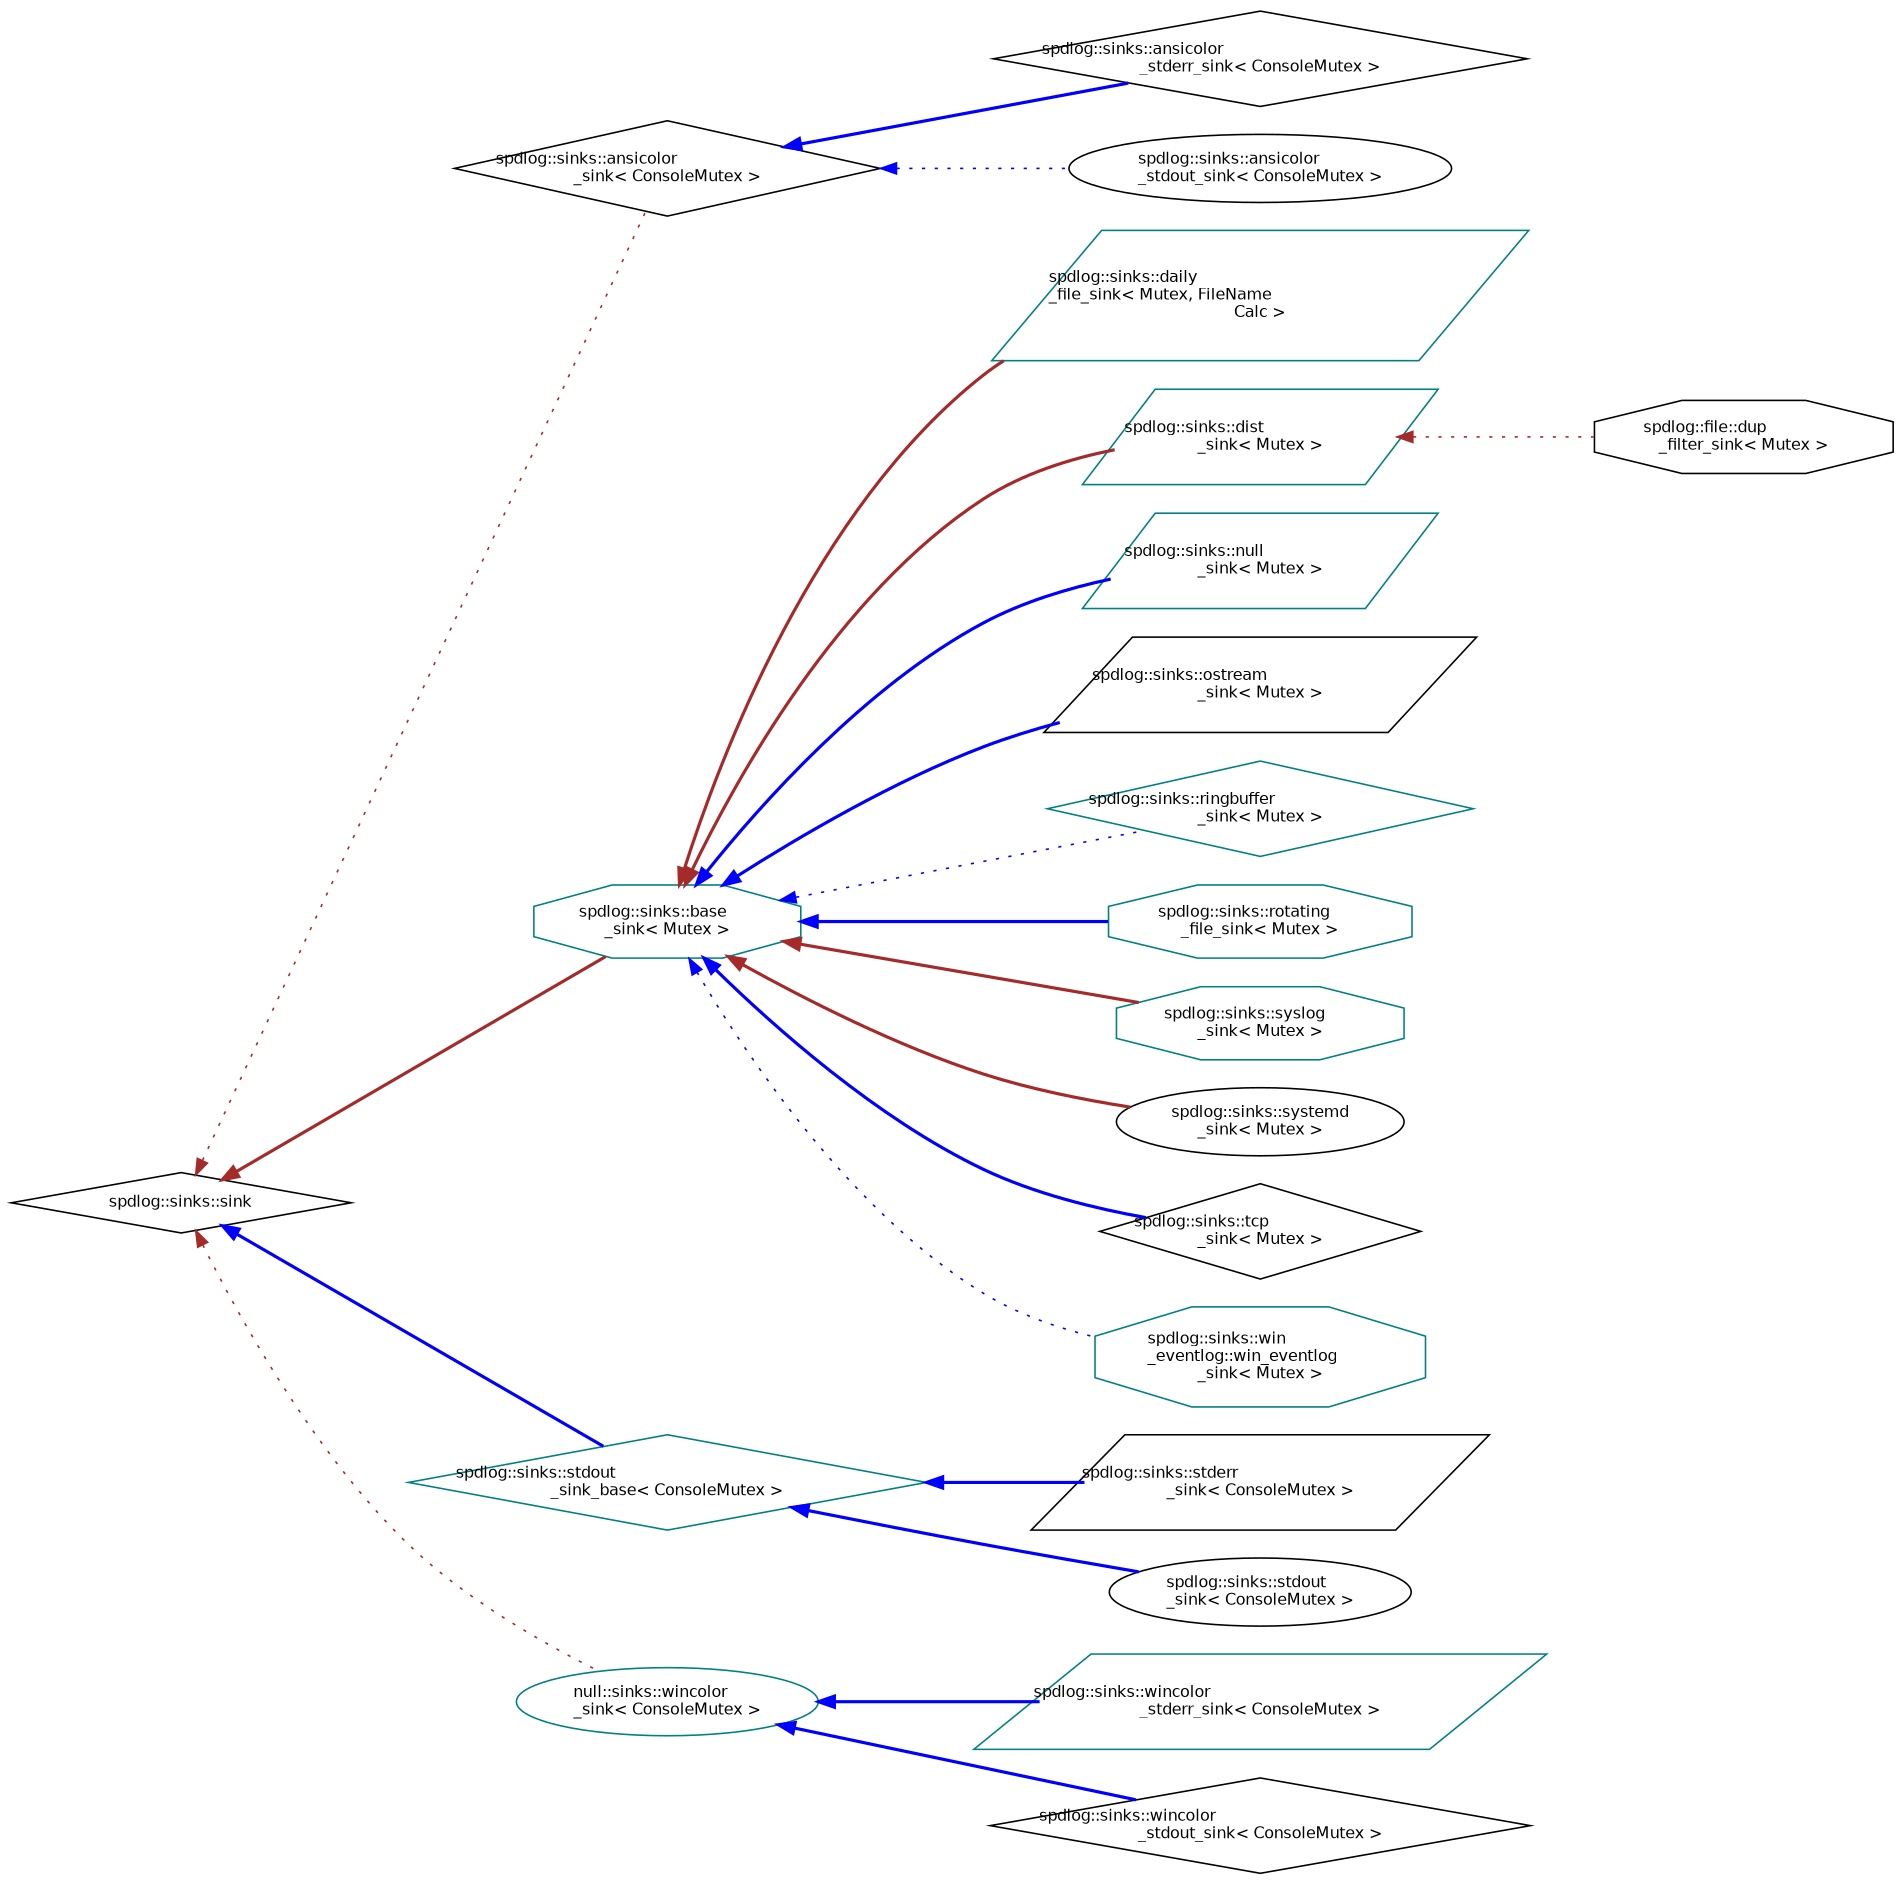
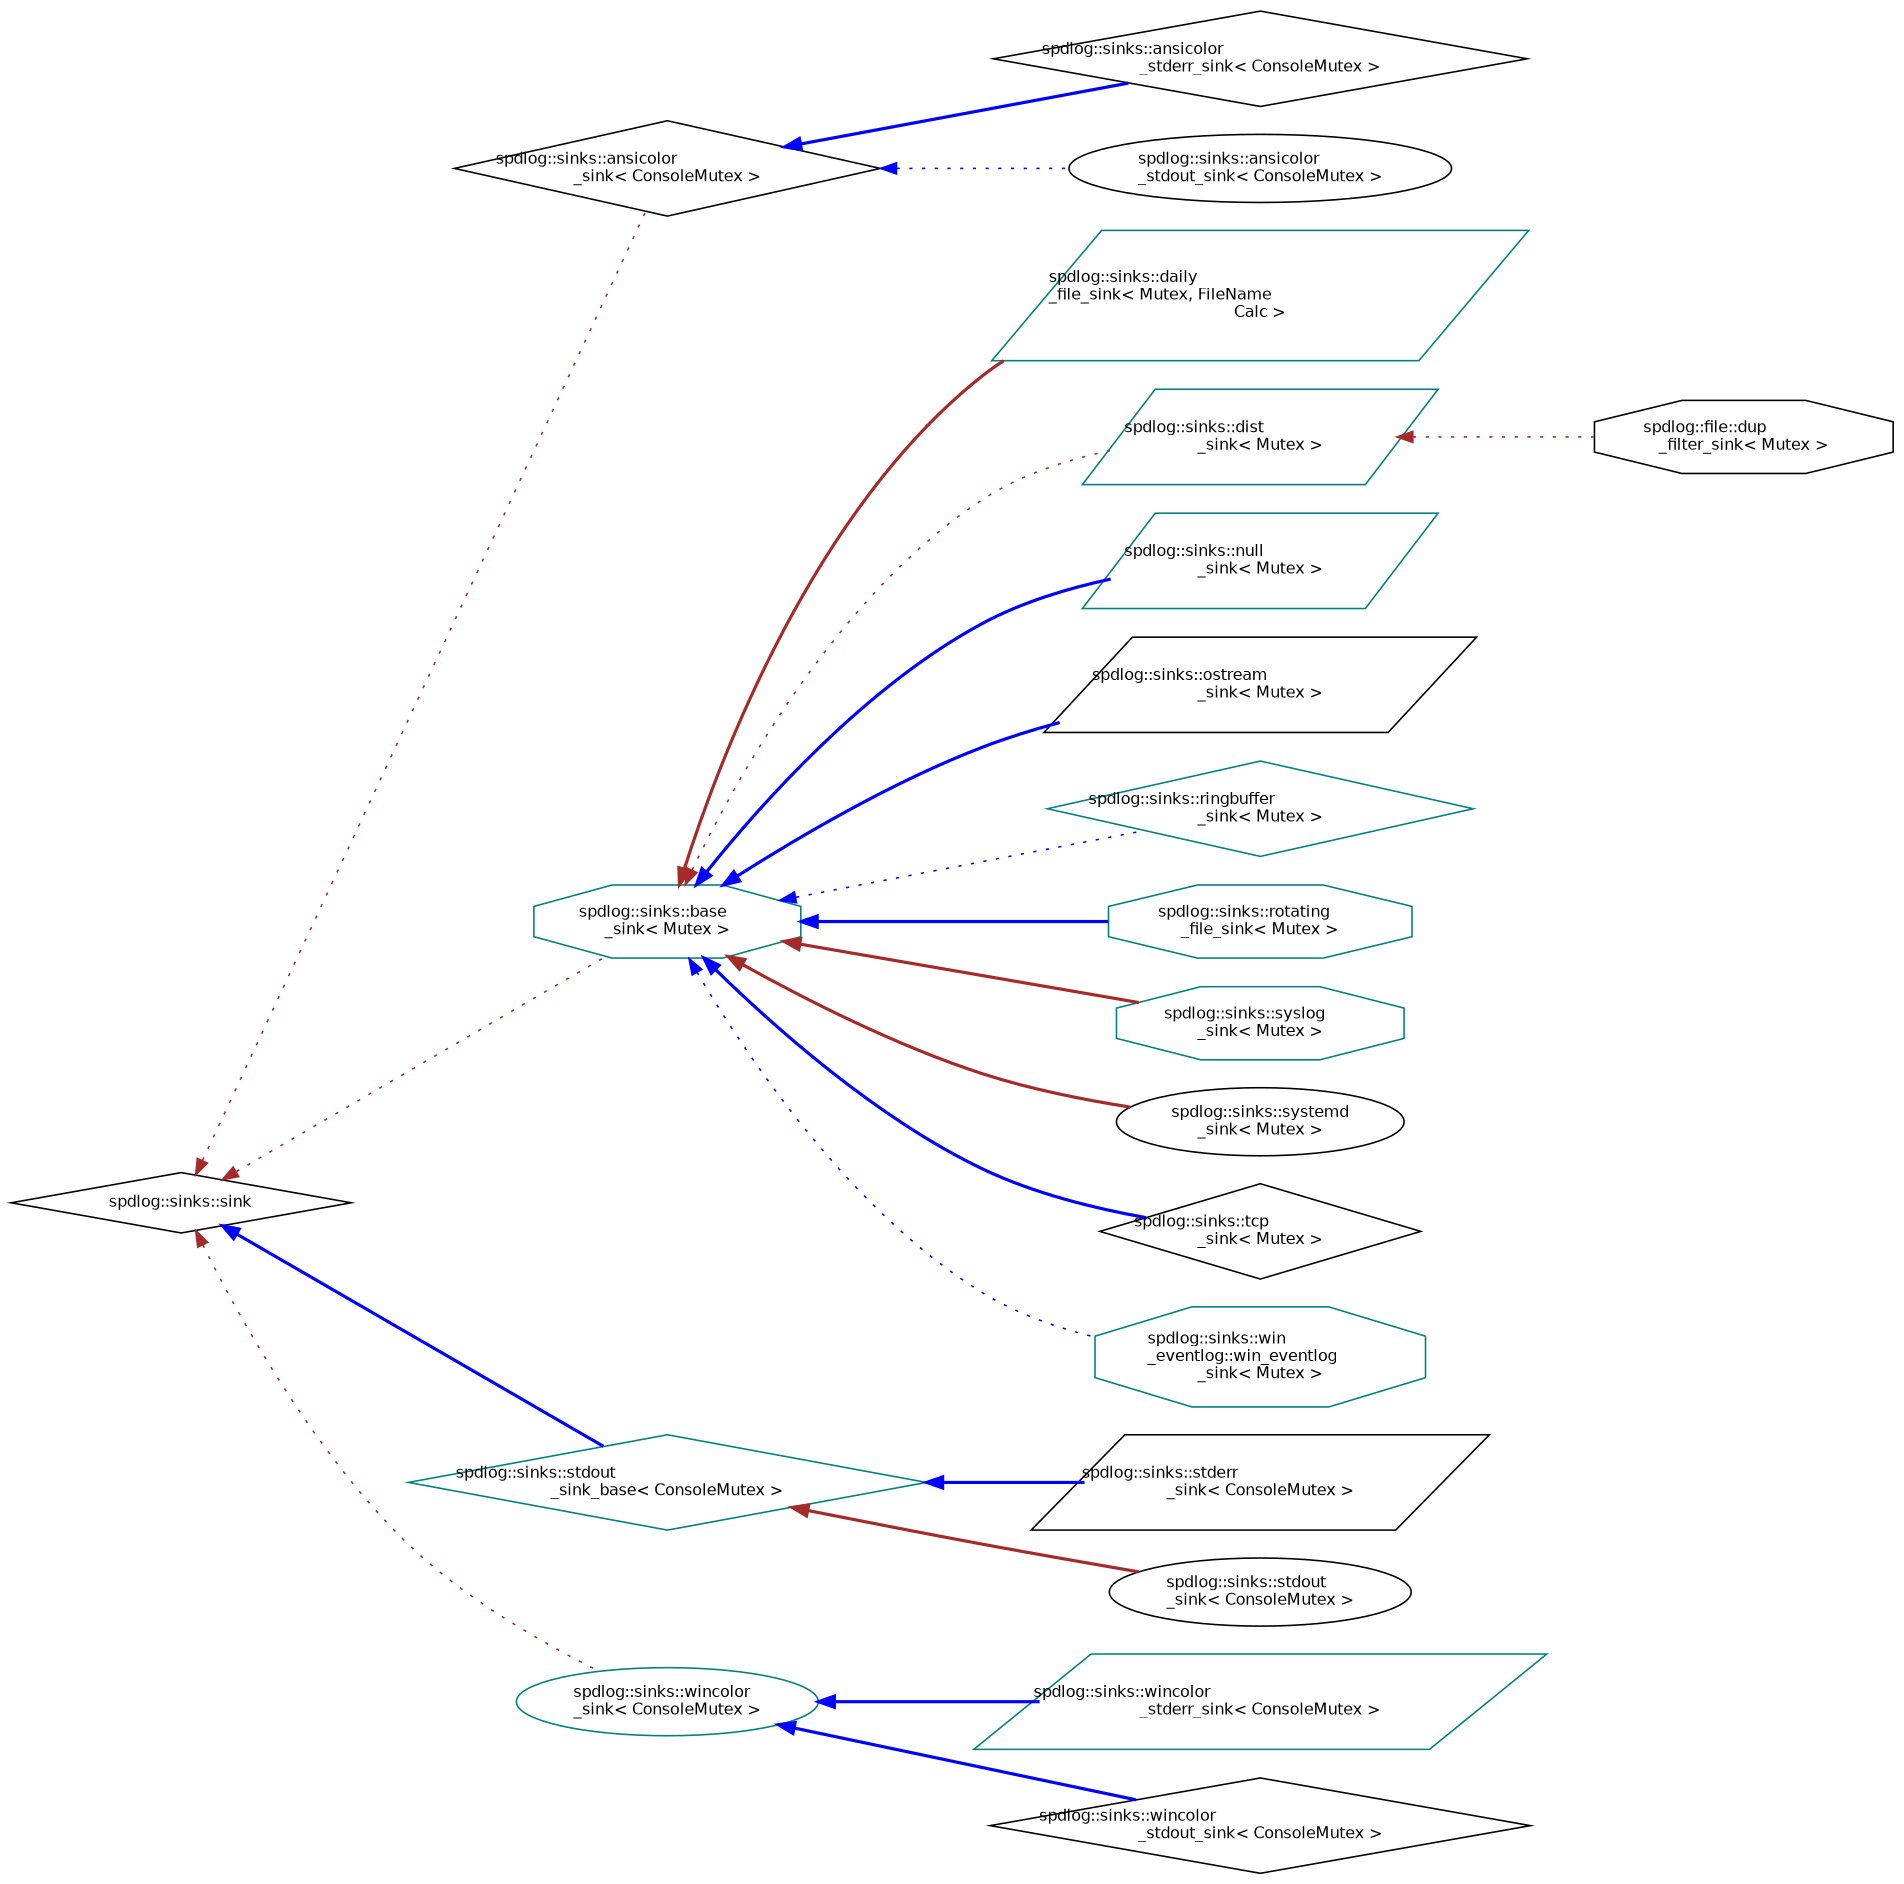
edge "spdlog::sinks::dist _sink< Mutex >" -> "spdlog::sinks::base _sink< Mutex >": style bold -> dotted
edge "spdlog::sinks::base _sink< Mutex >" -> "spdlog::sinks::sink": style bold -> dotted
edge "spdlog::sinks::stdout _sink< ConsoleMutex >" -> "spdlog::sinks::stdout _sink_base< ConsoleMutex >": color blue -> brown
node "null::sinks::wincolor _sink< ConsoleMutex >": label "null::sinks::wincolor _sink< ConsoleMutex >" -> "spdlog::sinks::wincolor _sink< ConsoleMutex >"
